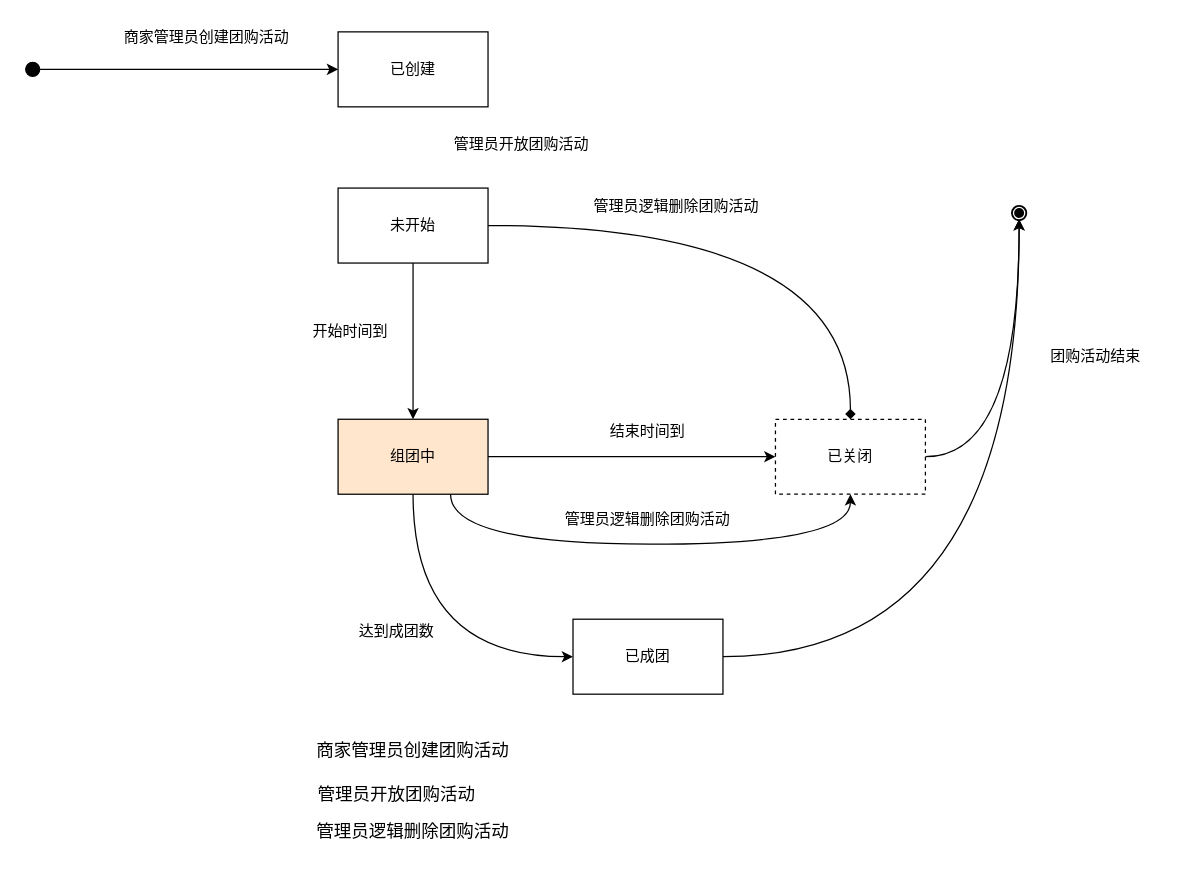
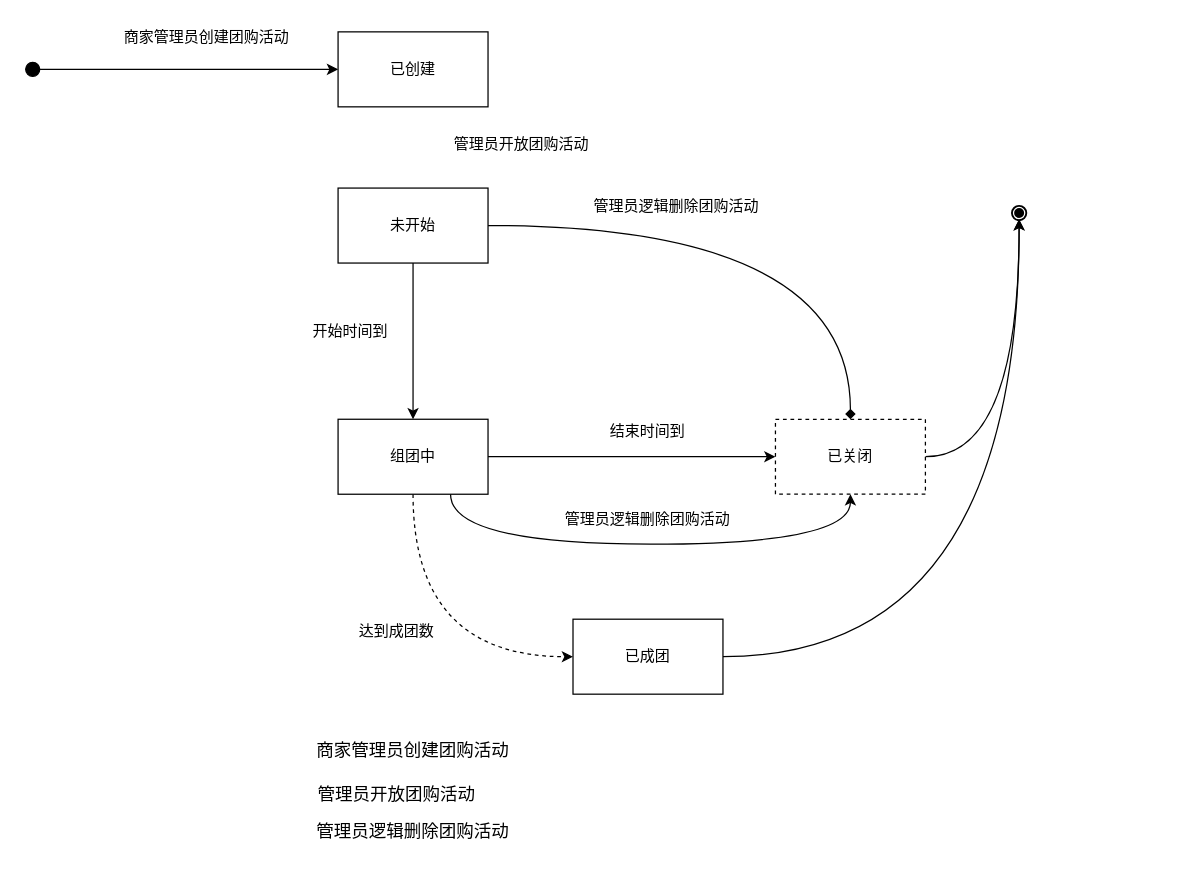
node "团购活动结束": removed
node "组团中": fillcolor #ffe6cc -> #ffffff
edge "组团中" -> "已成团": style solid -> dashed
